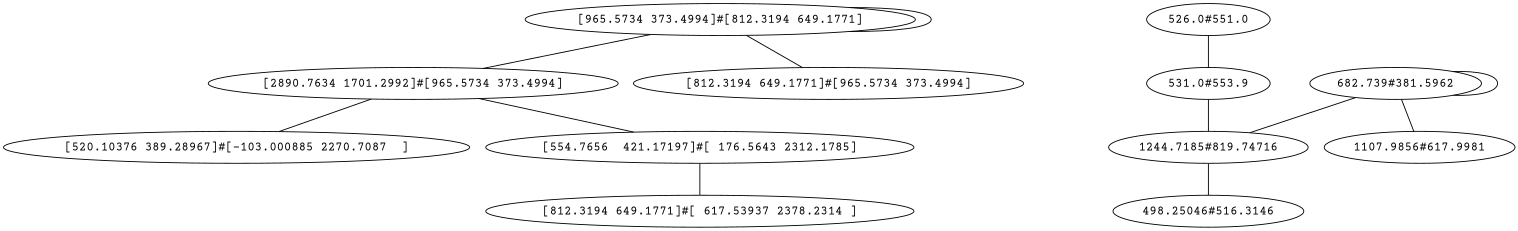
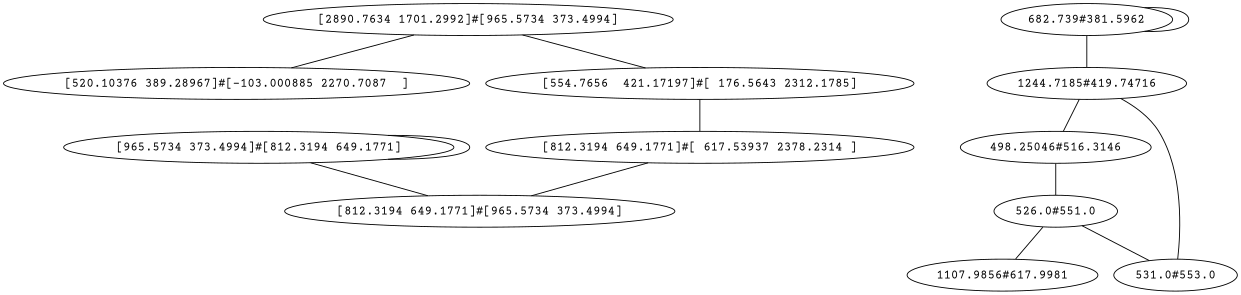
edge "[965.5734 373.4994]#[812.3194 649.1771]" -- "[2890.7634 1701.2992]#[965.5734 373.4994]": removed
node "531.0#553.9": label "531.0#553.9" -> "531.0#553.0"
edge "682.739#381.5962" -- "1107.9856#617.9981": now "526.0#551.0" -- "1107.9856#617.9981"
node "1244.7185#819.74716": label "1244.7185#819.74716" -> "1244.7185#419.74716"
edge "[812.3194 649.1771]#[ 617.53937 2378.2314 ]" -- "[812.3194 649.1771]#[965.5734 373.4994]": added
edge "498.25046#516.3146" -- "526.0#551.0": added
